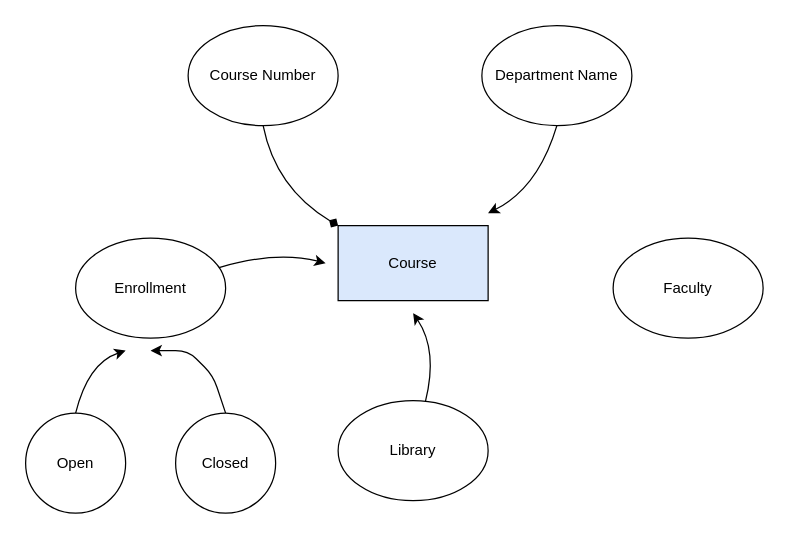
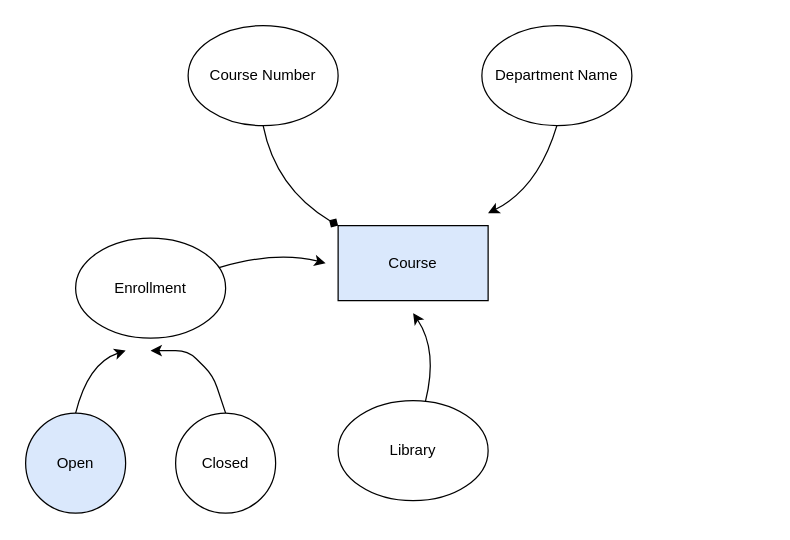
node "Faculty": removed
node "Open": fillcolor #ffffff -> #dae8fc
